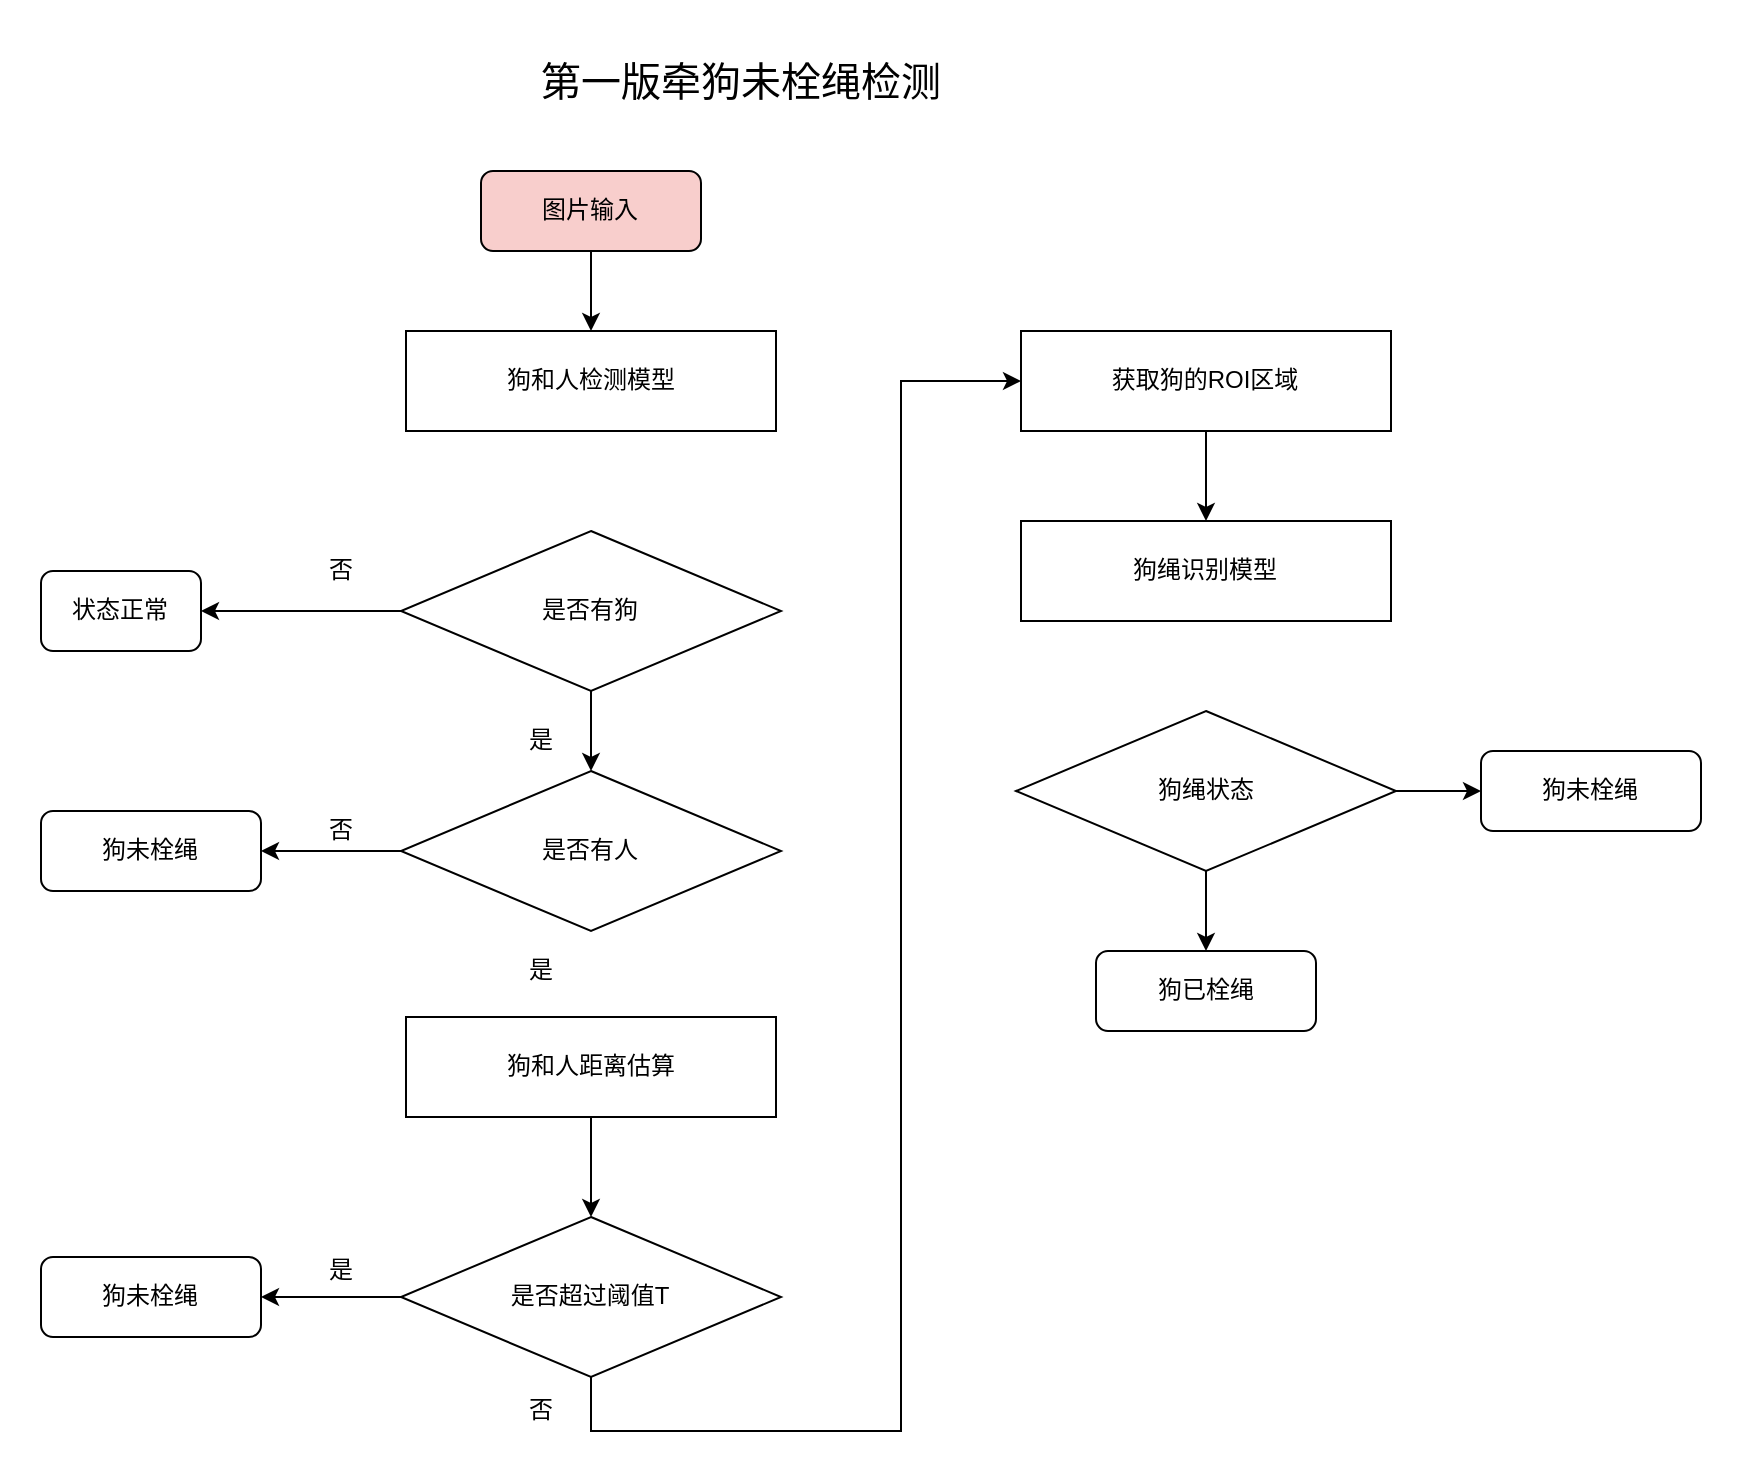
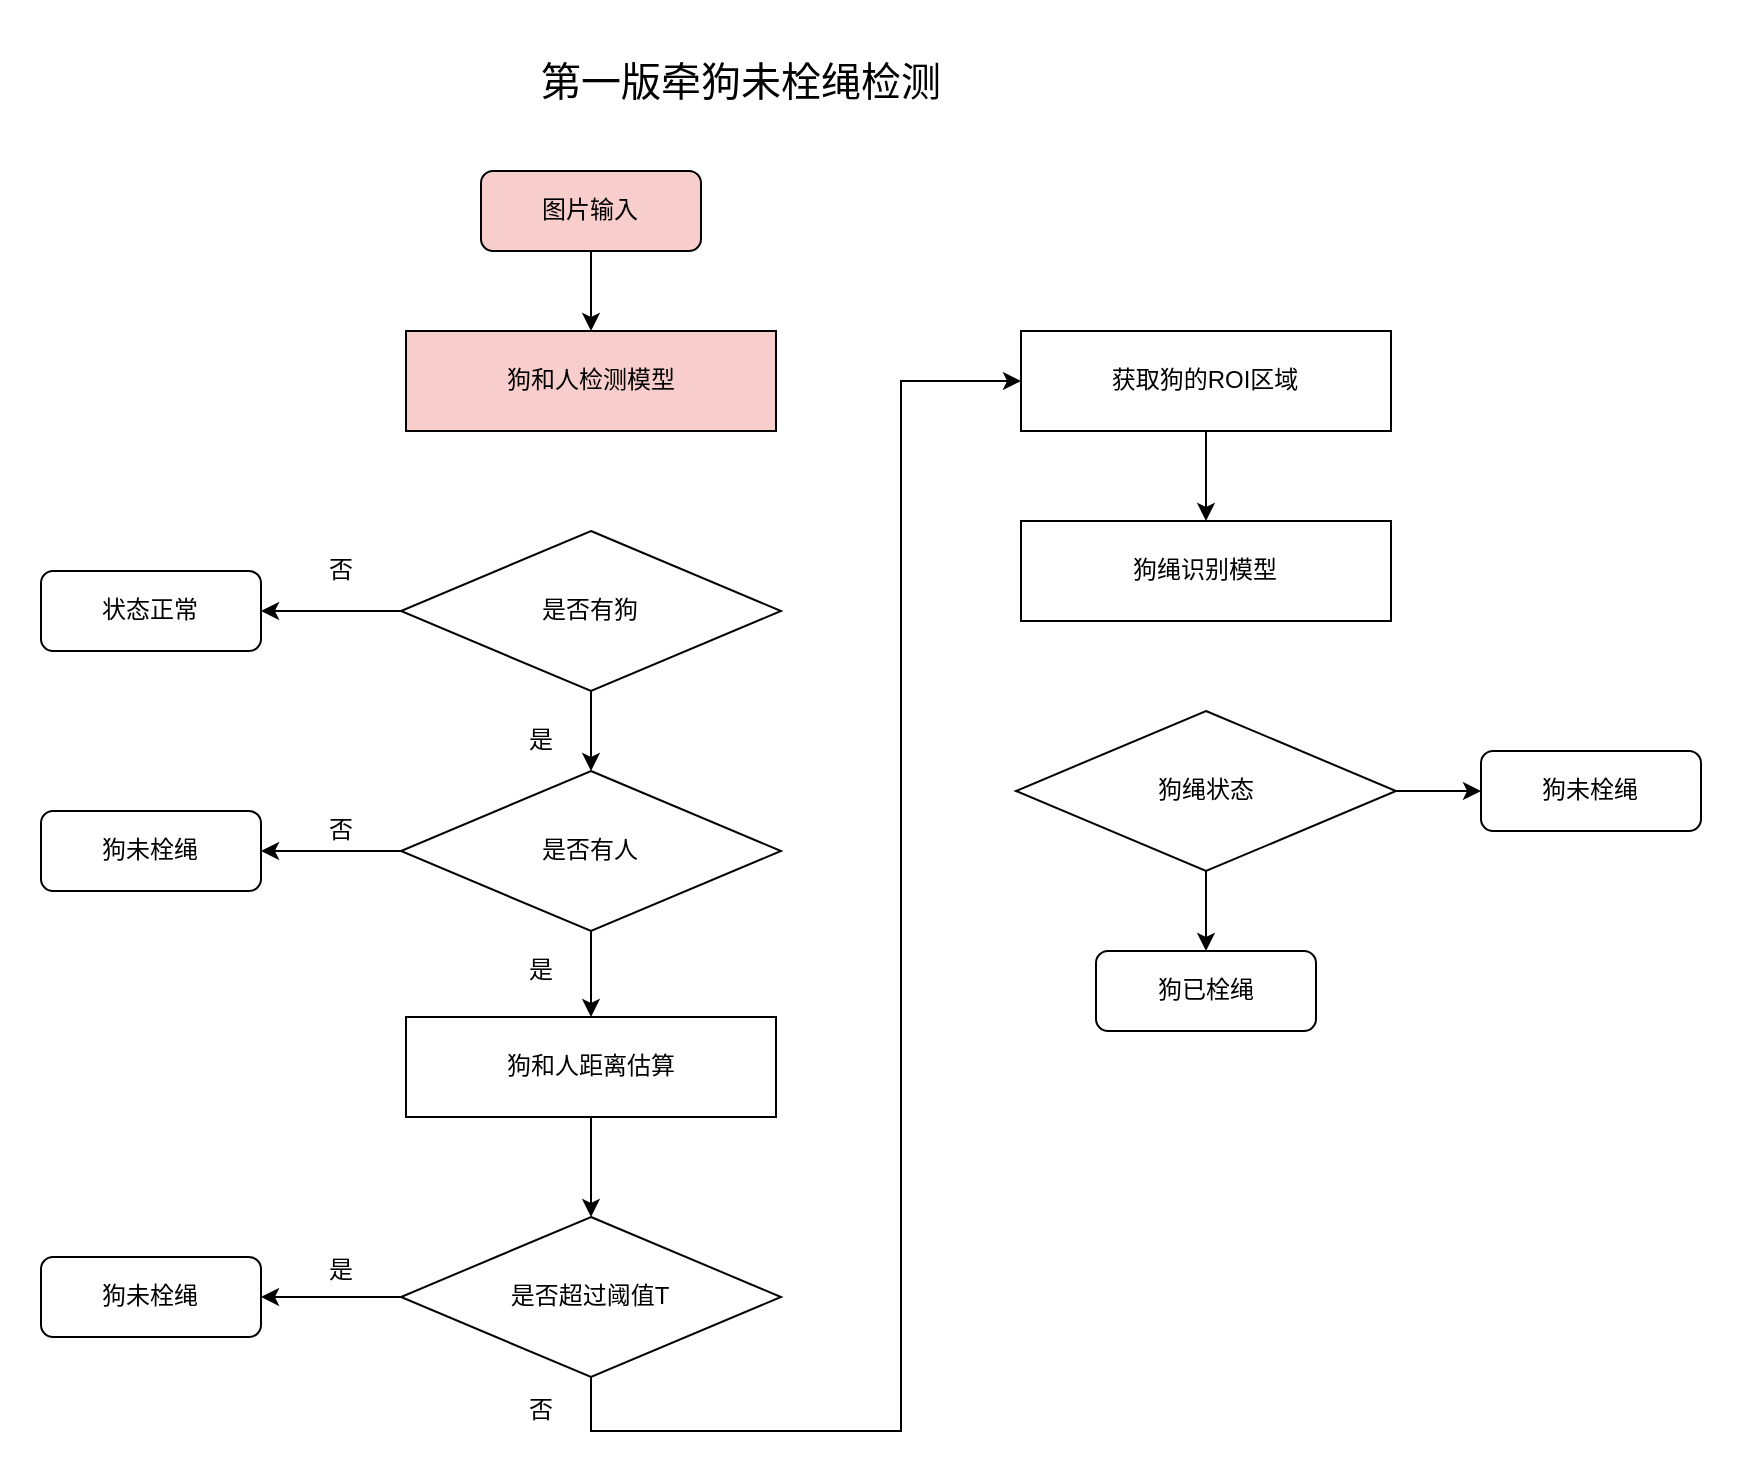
node "狗和人检测模型": fillcolor #ffffff -> #f8cecc
node "状态正常": size 160x80 -> 220x80
edge "是否有人" -> "狗和人距离估算": added
